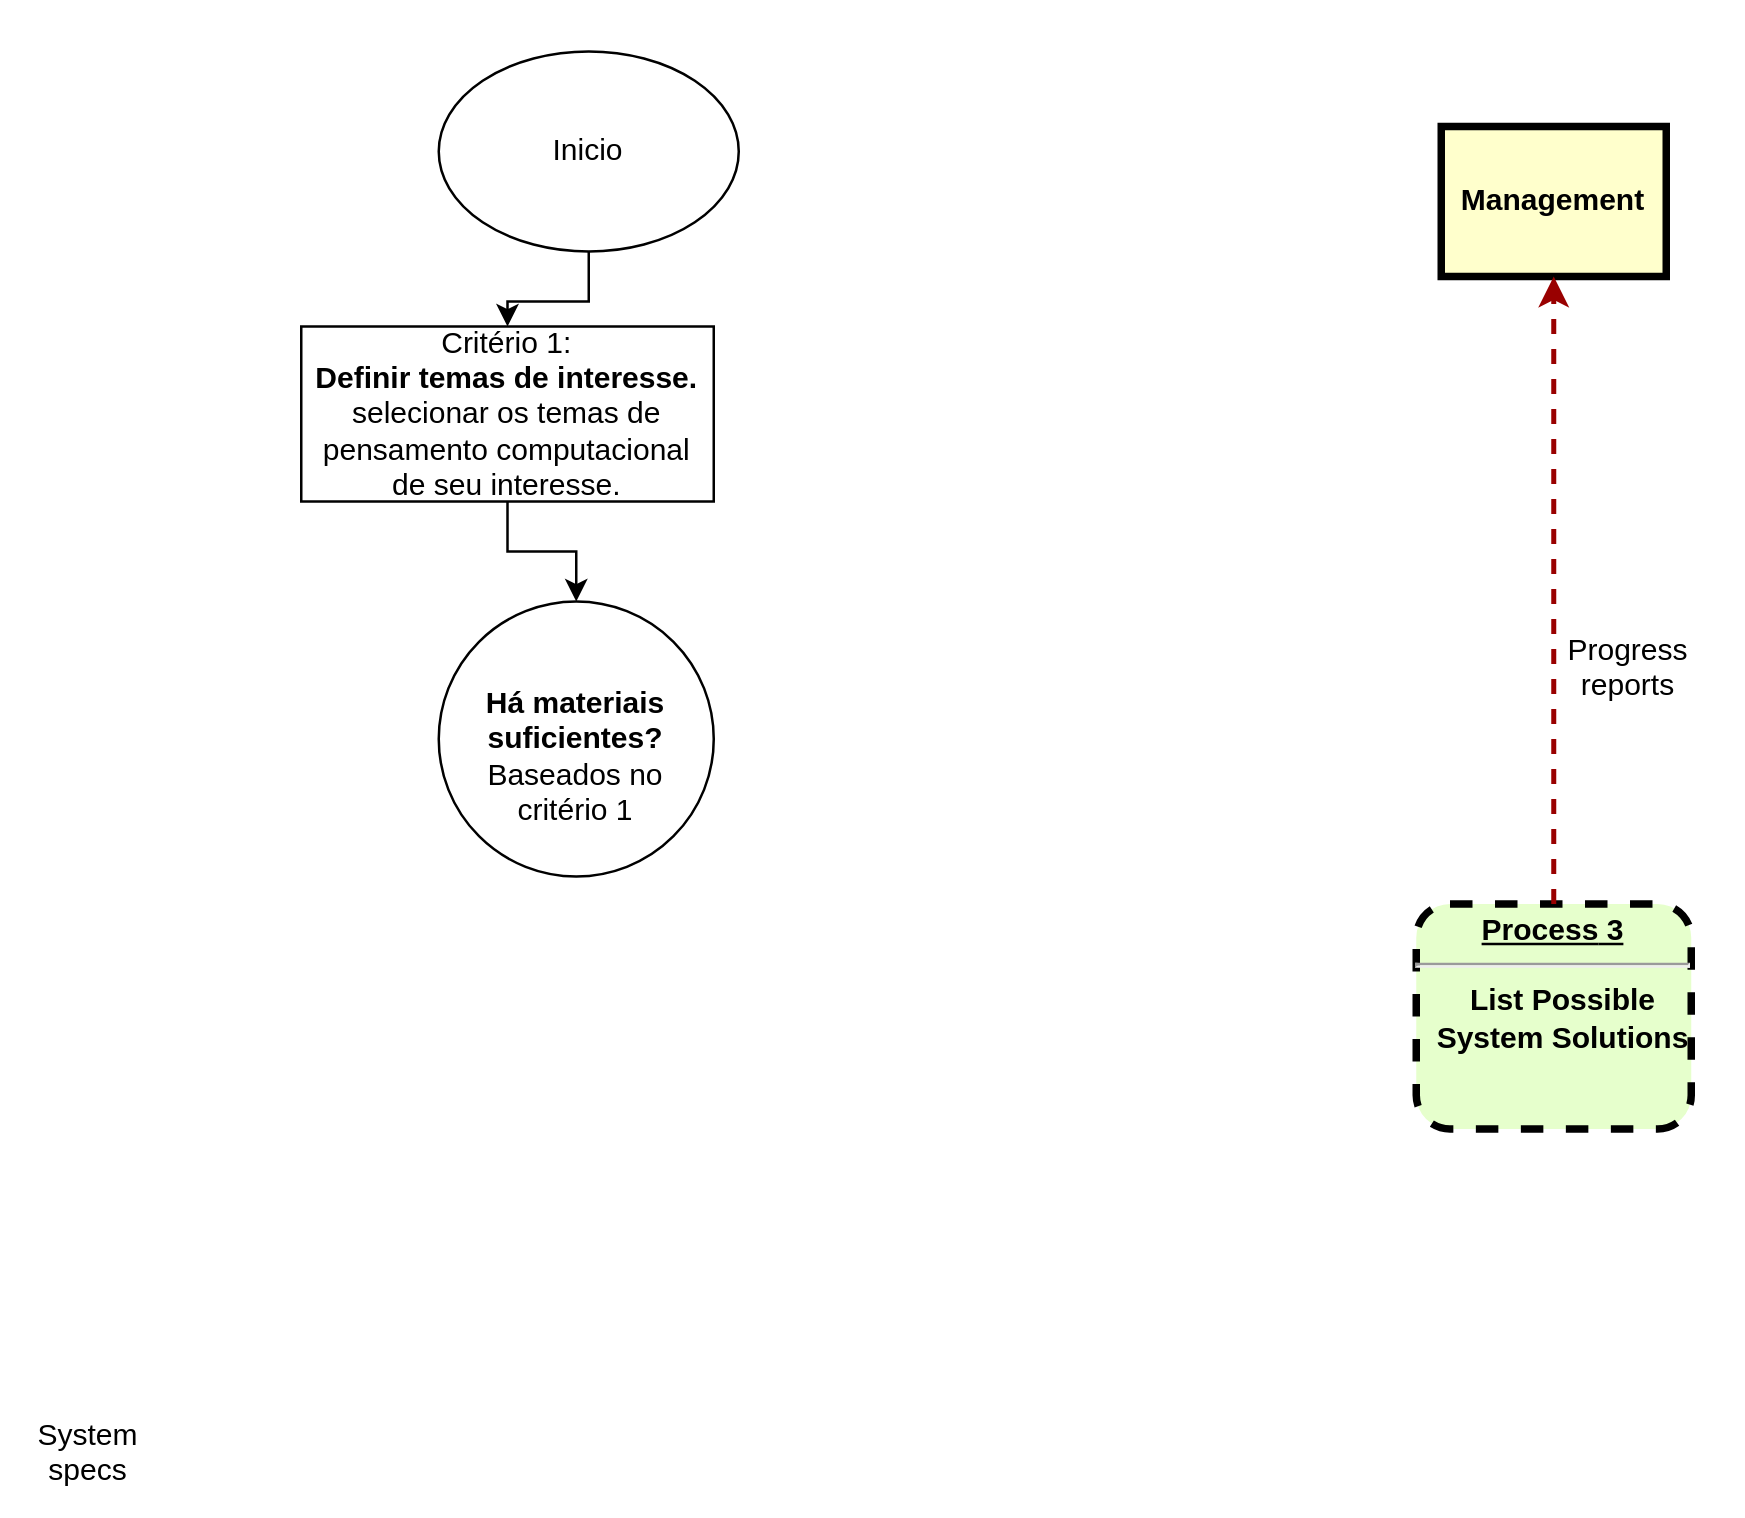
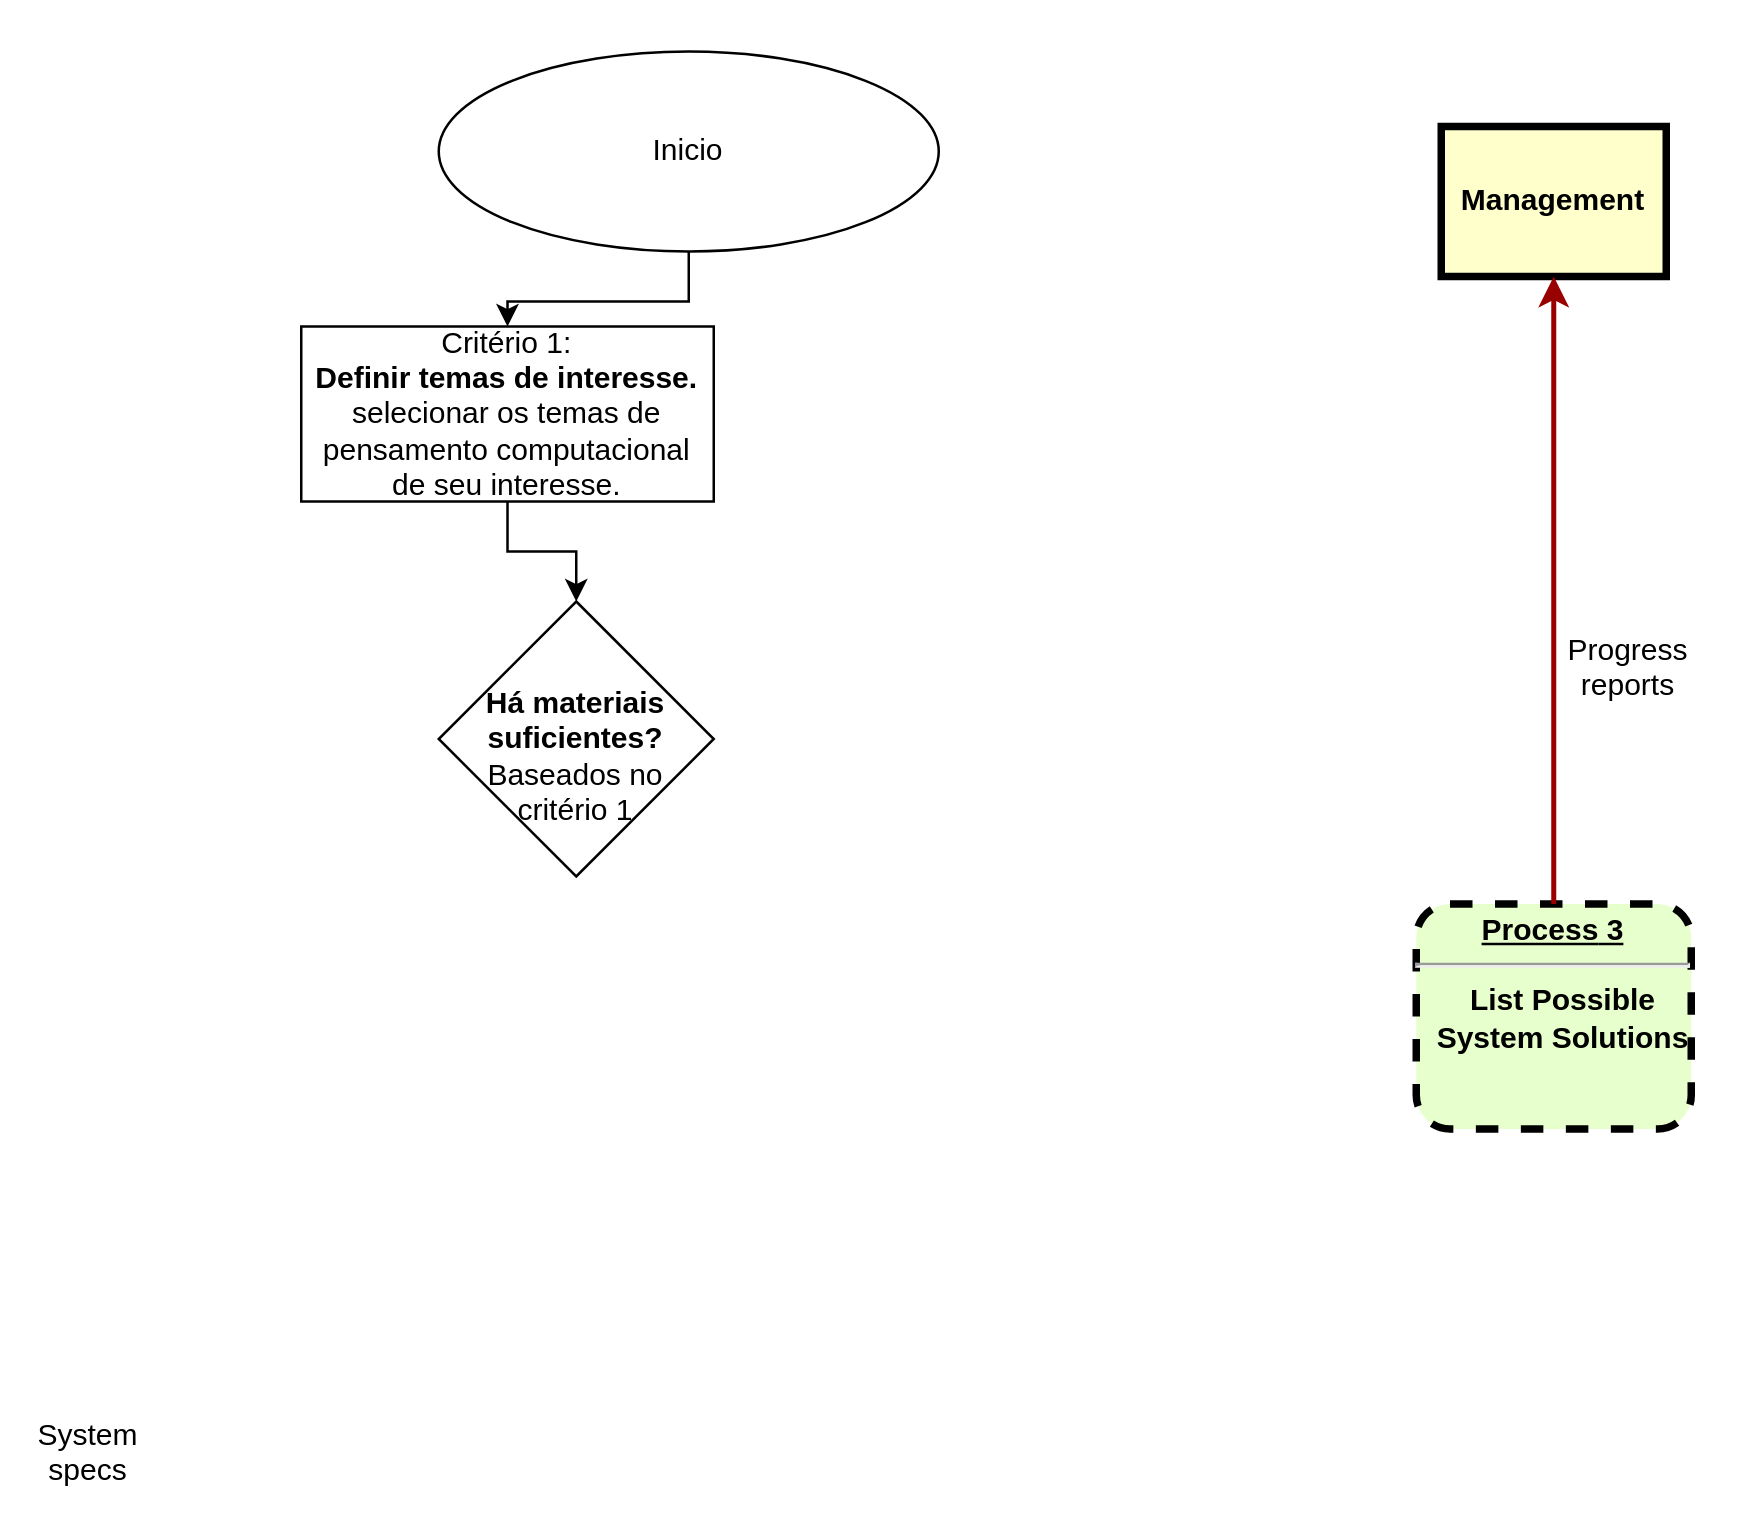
node "Inicio": size 300x200 -> 500x200
node "Há materiais suficientes? Baseados no critério 1": shape ellipse -> diamond
edge "Process 3 List Possible System Solutions" -> "Management": style dashed -> solid
